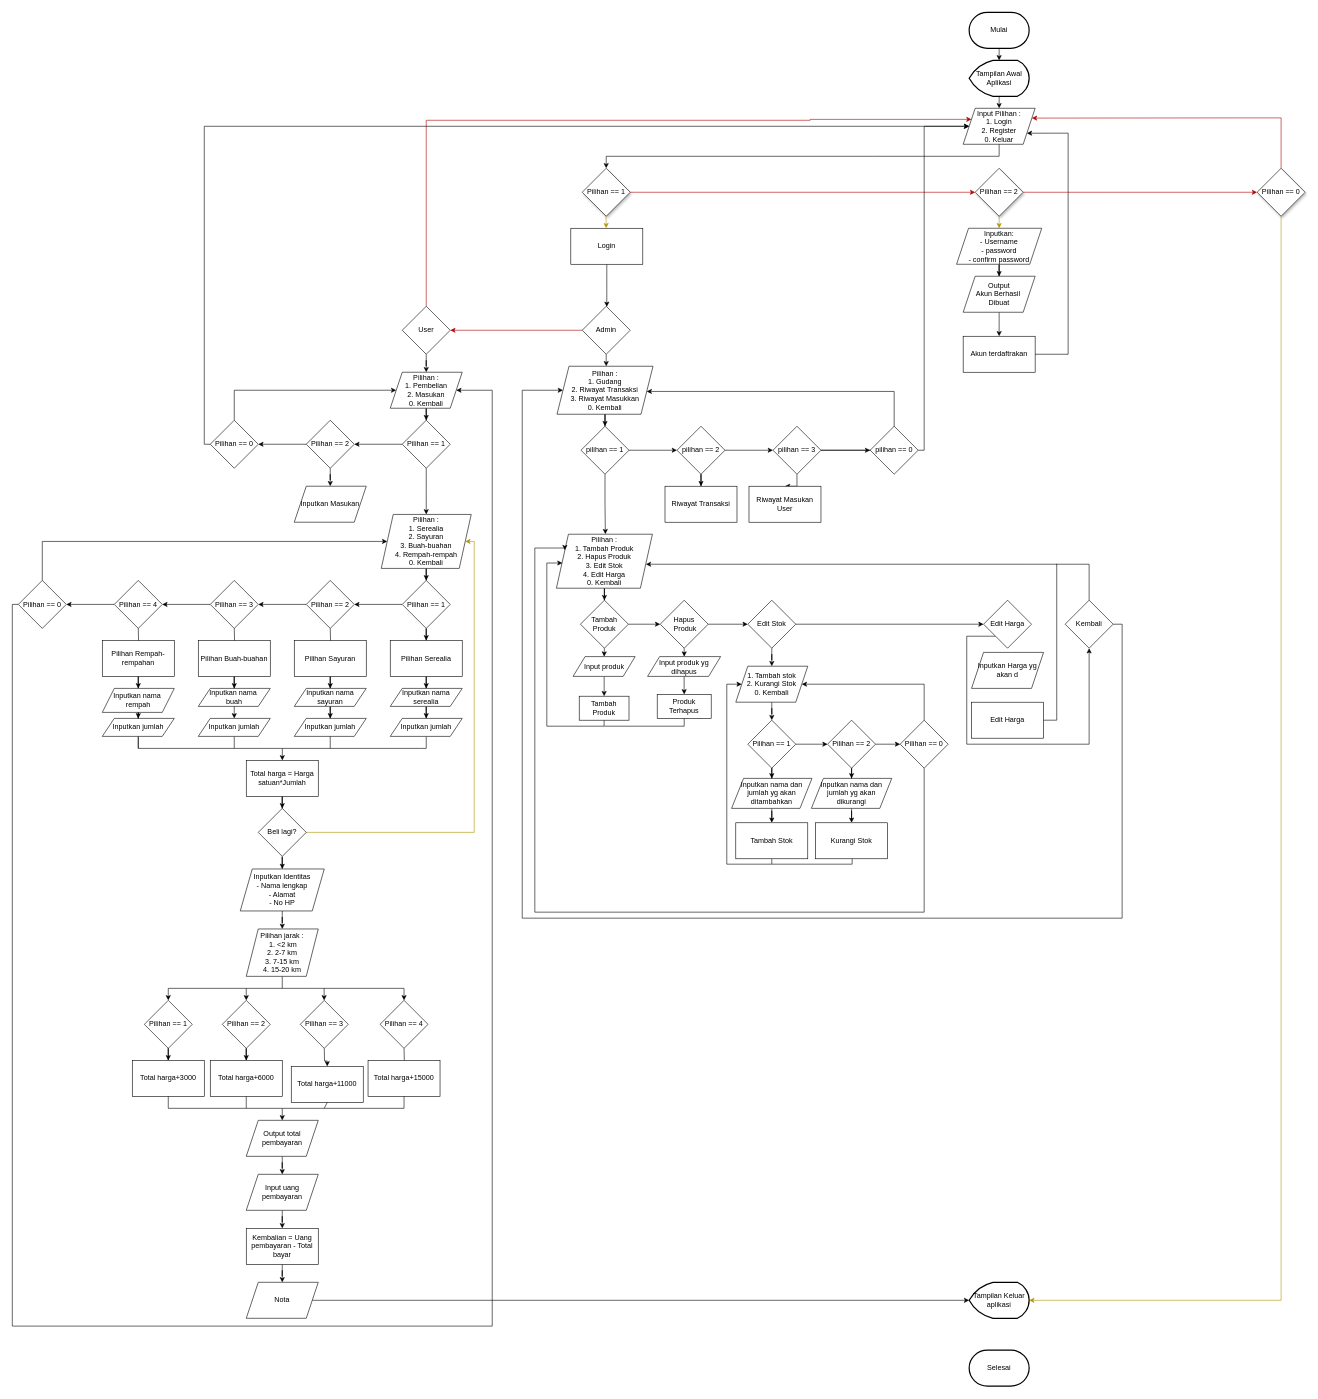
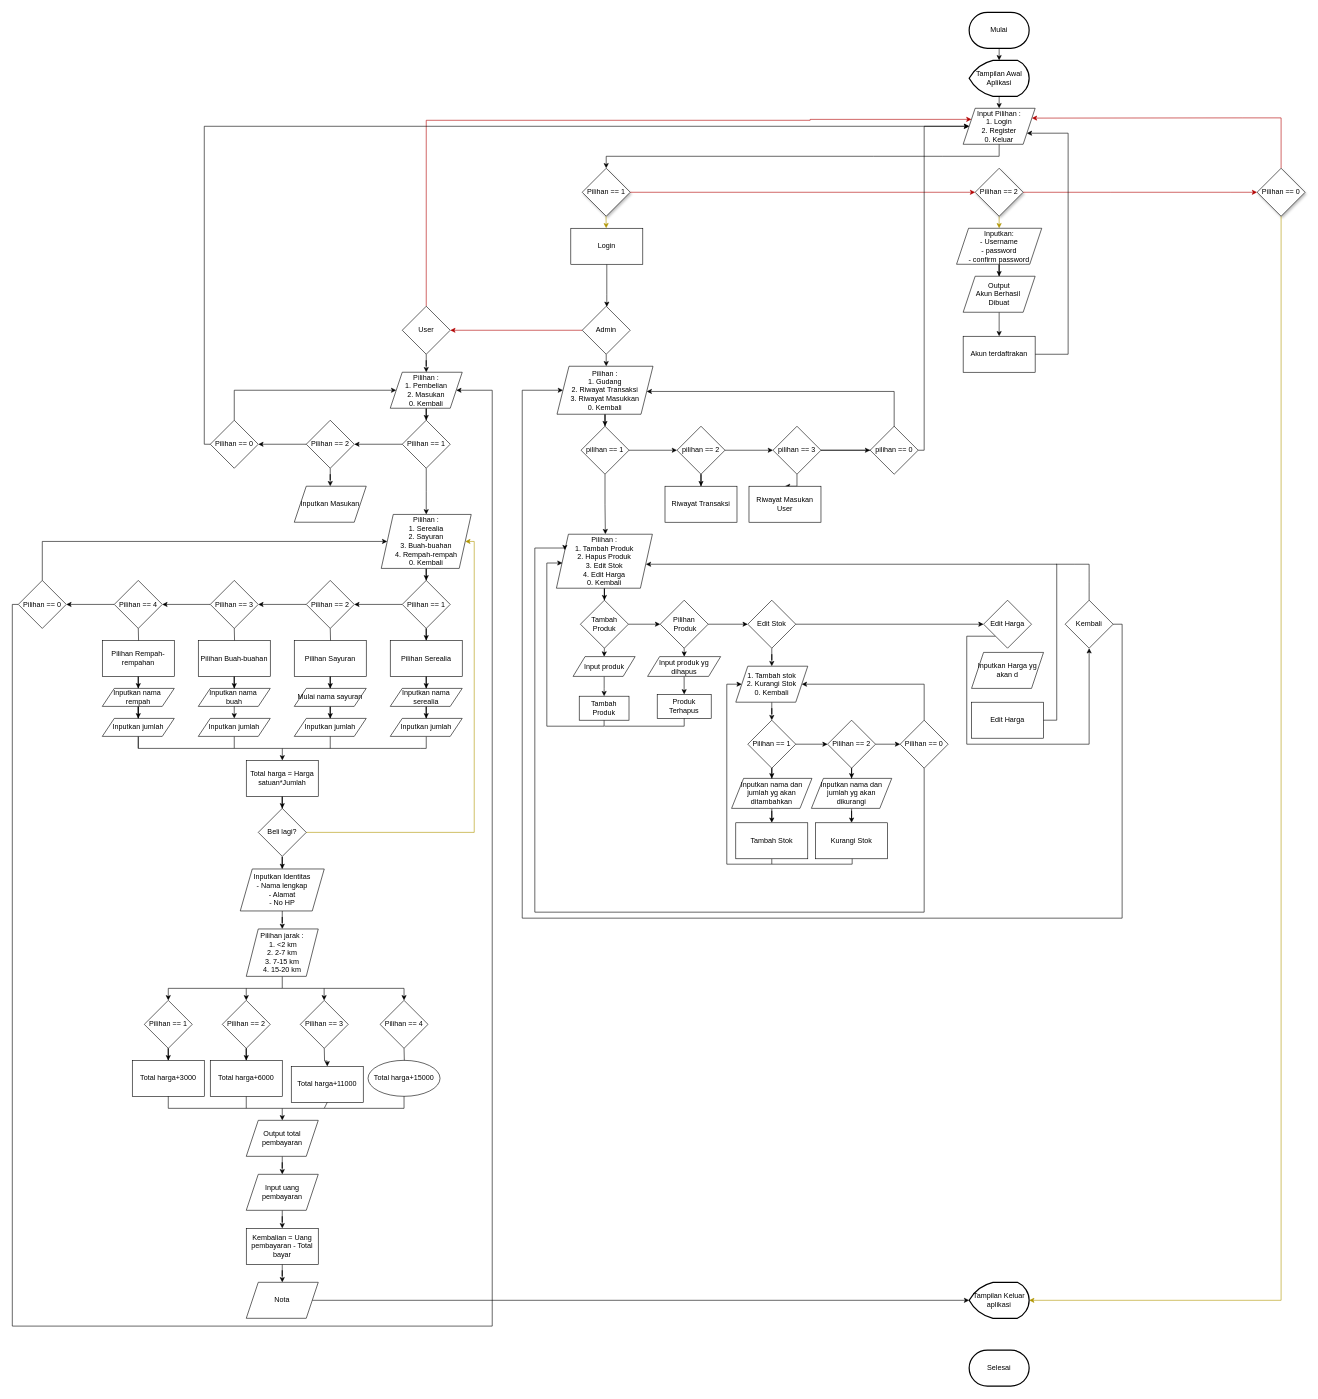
node "Hapus Produk": label "Hapus Produk" -> "Pilihan Produk"
node "Inputkan nama sayuran": label "Inputkan nama sayuran" -> "Mulai nama sayuran"
node "Inputkan nama rempah": size 72x24 -> 72x18
node "Total harga+15000": shape rectangle -> ellipse
